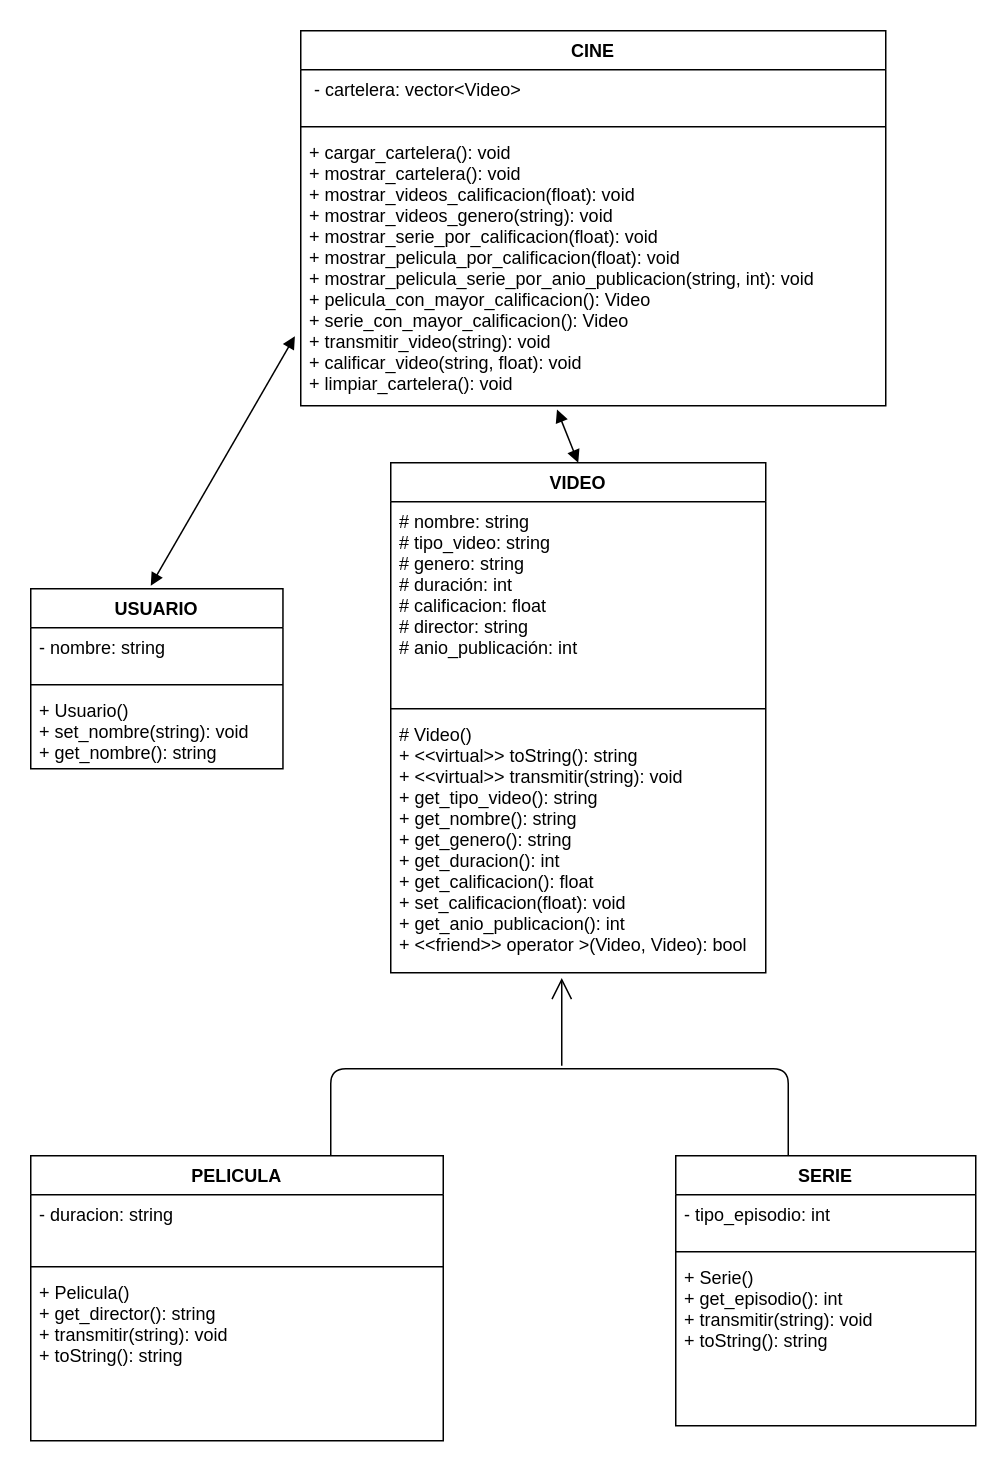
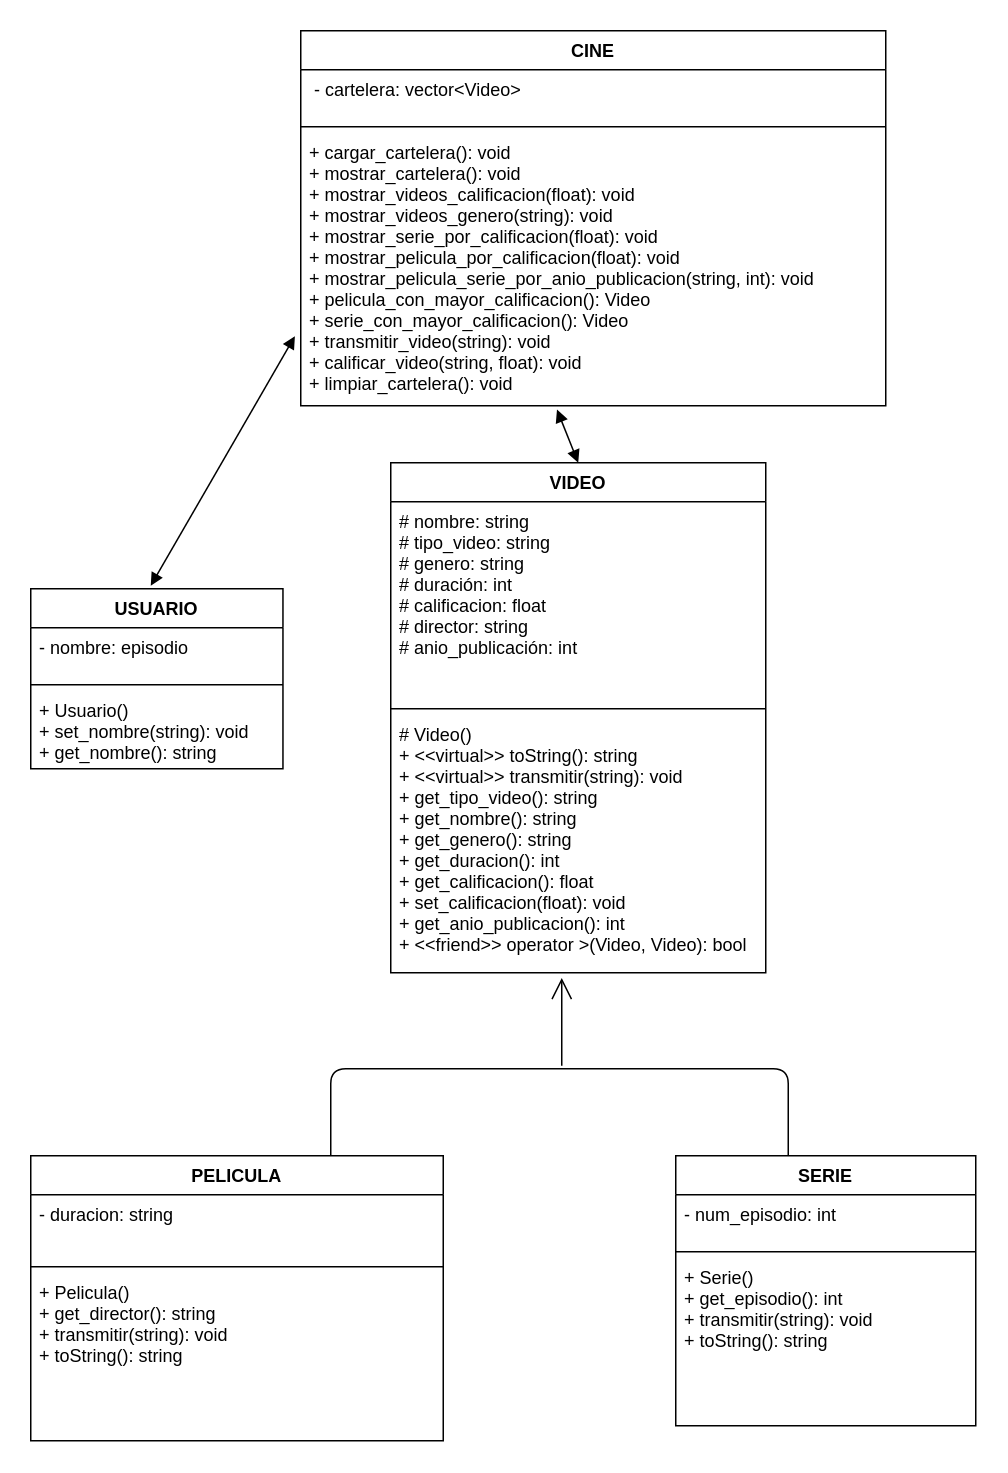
node "- nombre: string": label "- nombre: string" -> "- nombre: episodio"
node "- tipo_episodio: int": label "- tipo_episodio: int" -> "- num_episodio: int"
